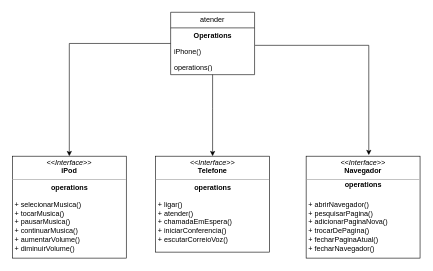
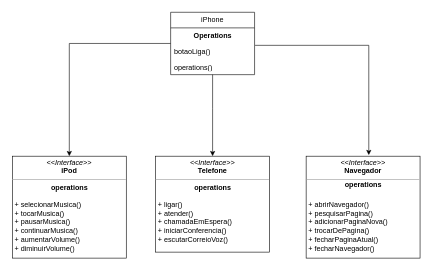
node "atender": label "atender" -> "iPhone"
node "iPhone()": label "iPhone()" -> "botaoLiga()"
